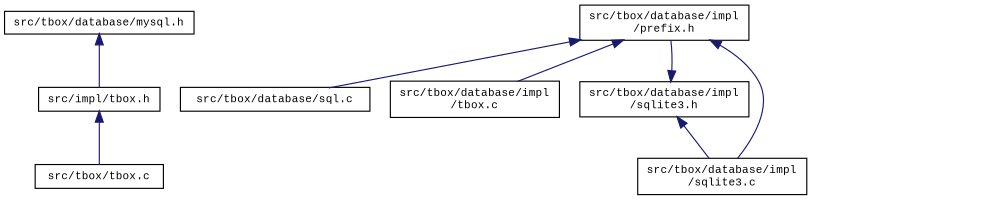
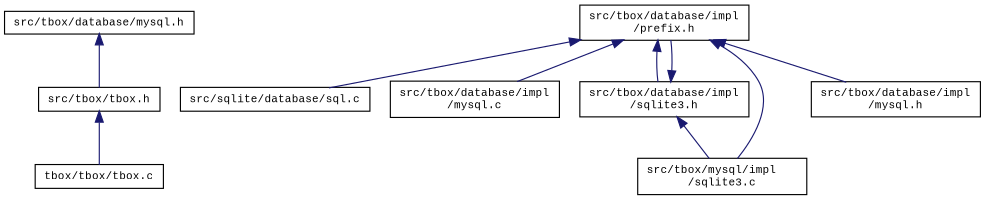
edge "src/tbox/database/impl /sqlite3.h" -> "src/tbox/database/impl /prefix.h": added
node "src/impl/tbox.h": label "src/impl/tbox.h" -> "src/tbox/tbox.h"
node "src/tbox/database/sql.c": label "src/tbox/database/sql.c" -> "src/sqlite/database/sql.c"
node "src/tbox/database/impl /tbox.c": label "src/tbox/database/impl /tbox.c" -> "src/tbox/database/impl /mysql.c"
node "src/tbox/database/impl /mysql.h": added
node "src/tbox/tbox.c": label "src/tbox/tbox.c" -> "tbox/tbox/tbox.c"
node "src/tbox/database/impl /sqlite3.c": label "src/tbox/database/impl /sqlite3.c" -> "src/tbox/mysql/impl /sqlite3.c"
